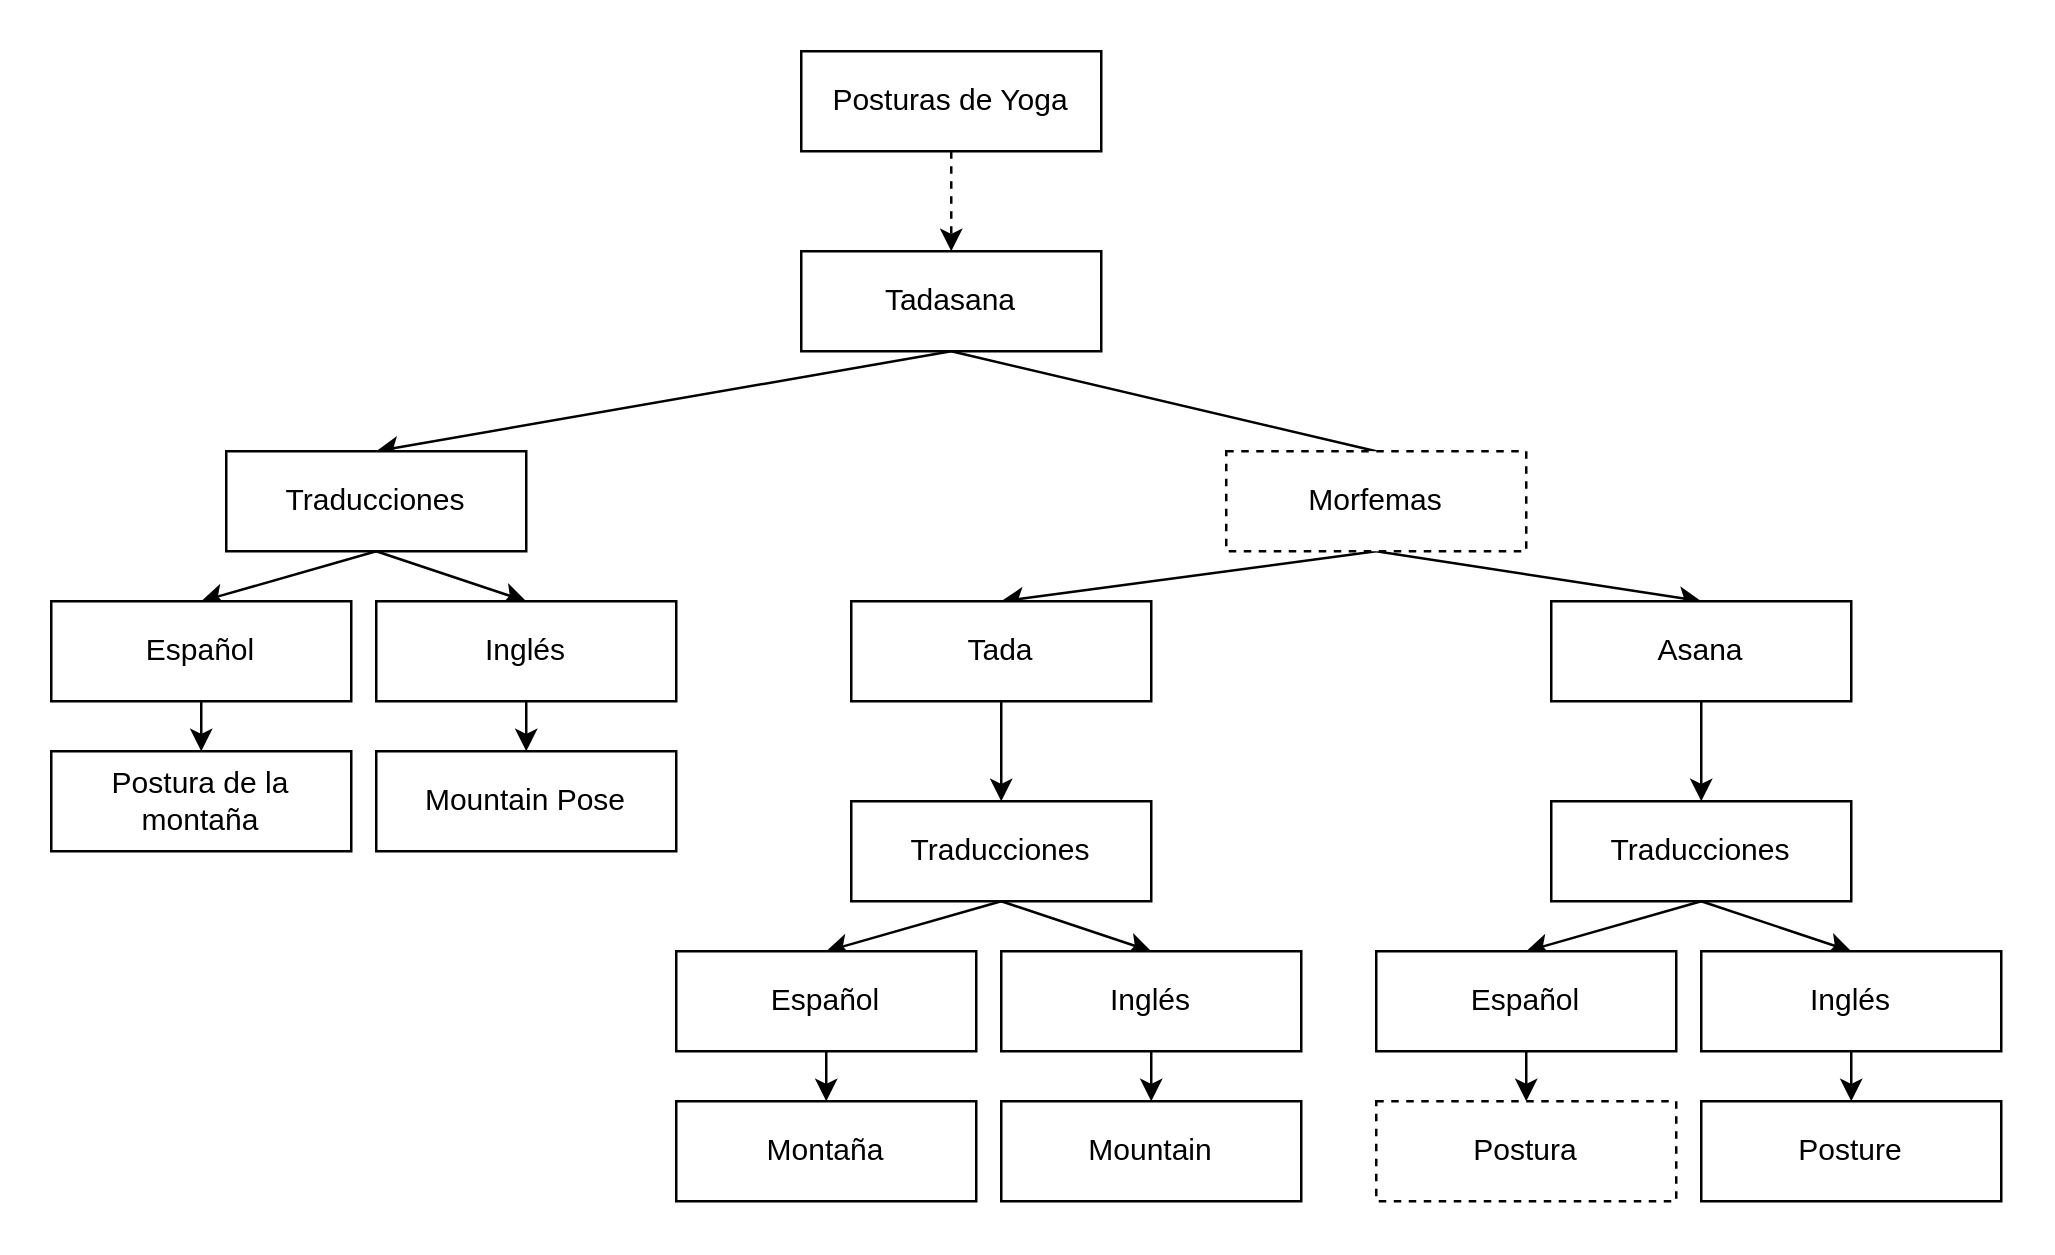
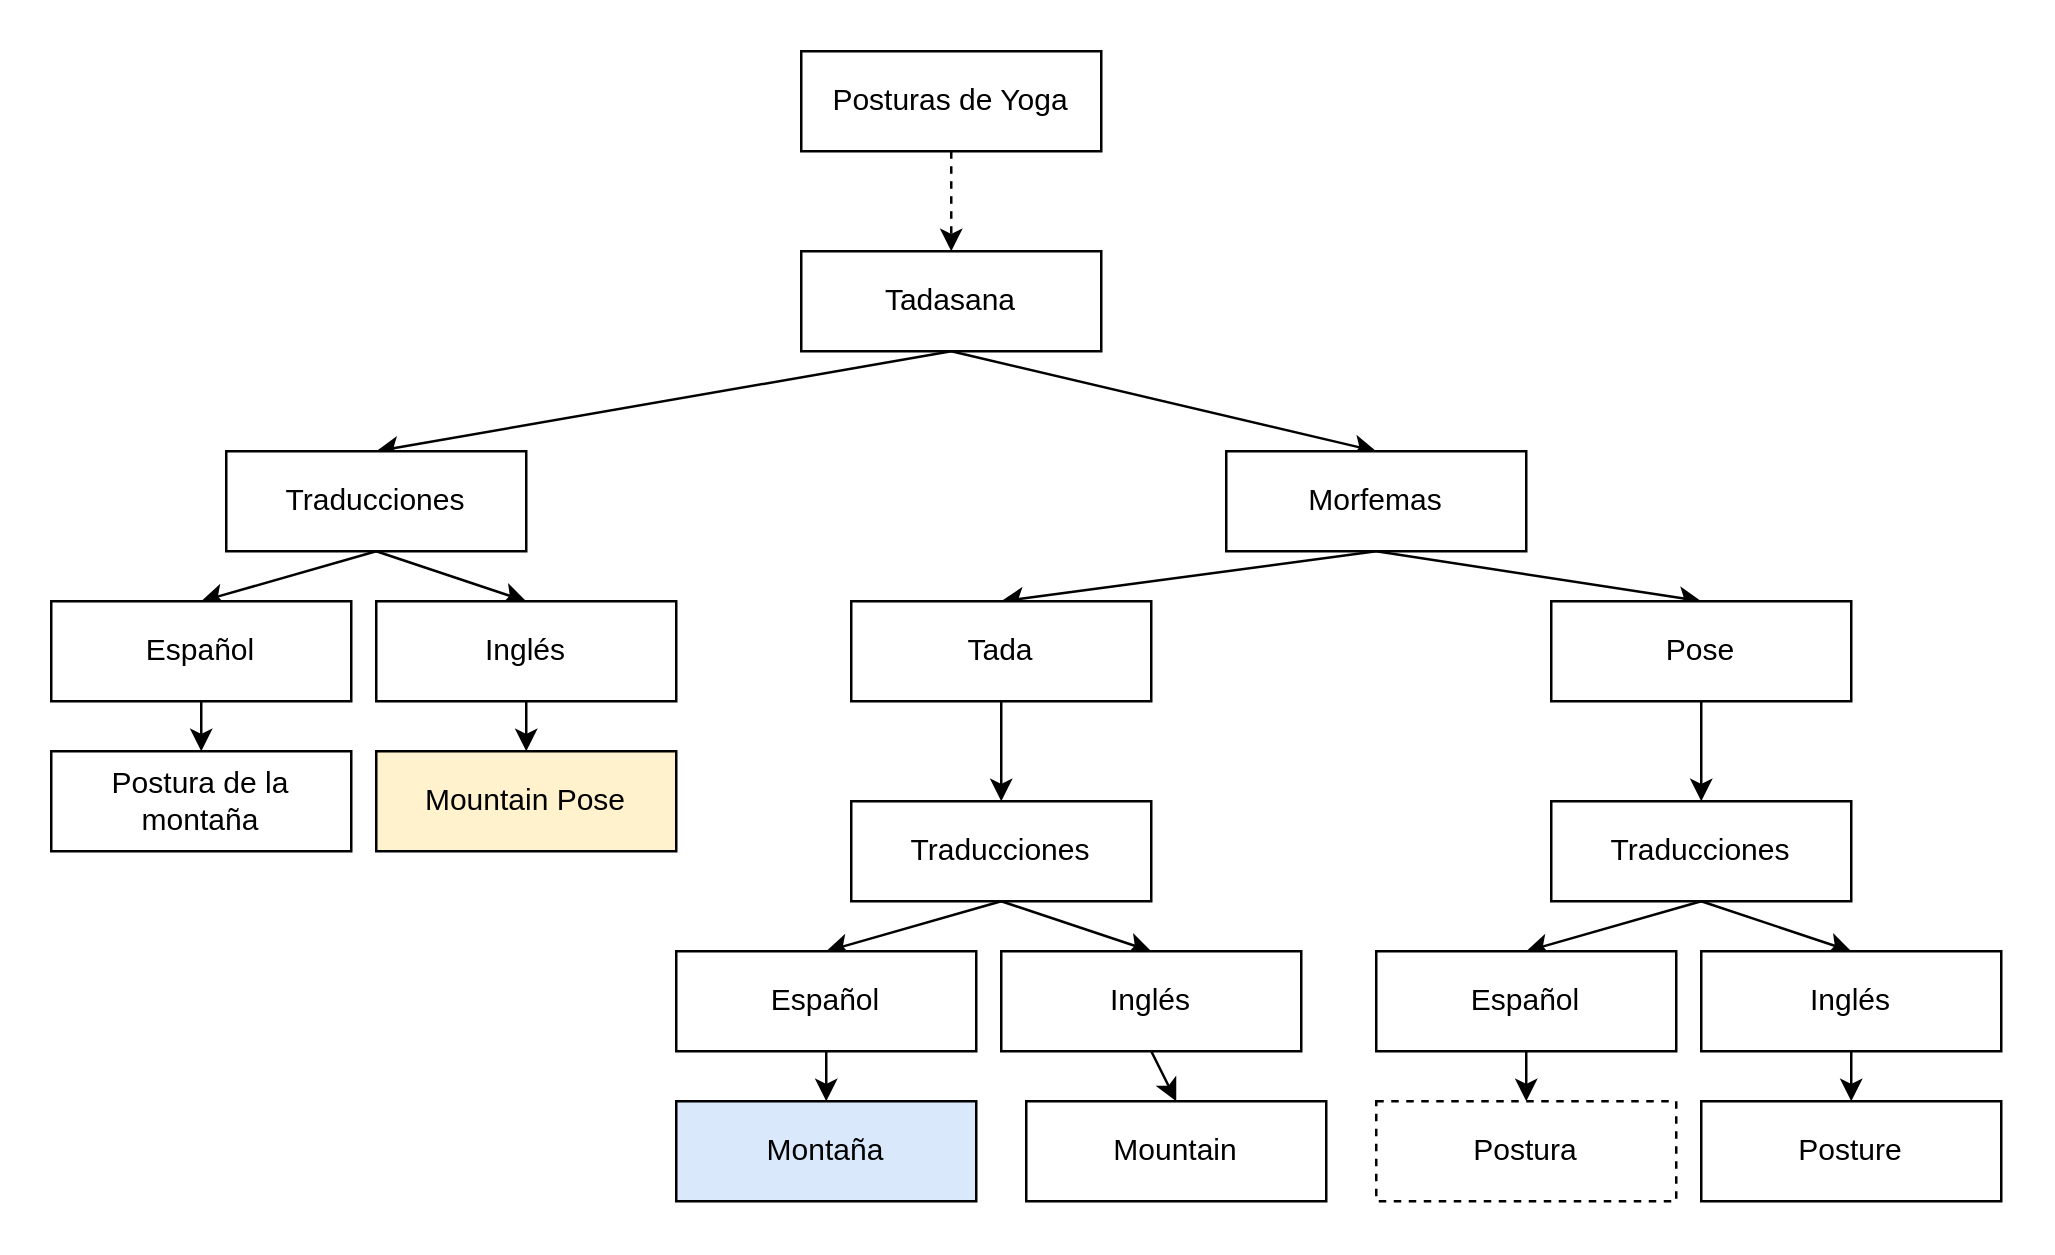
edge "Tadasana" -- "Morfemas": arrowhead none -> classic
node "Morfemas": style dashed -> solid
node "Asana": label "Asana" -> "Pose"
node "Mountain Pose": fillcolor #ffffff -> #fff2cc
node "Montaña": fillcolor #ffffff -> #dae8fc
node "Mountain": moved (1151, 1151) -> (1176, 1151)
